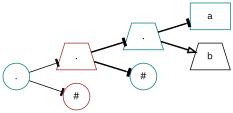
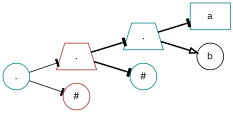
node "b": shape trapezium -> circle
